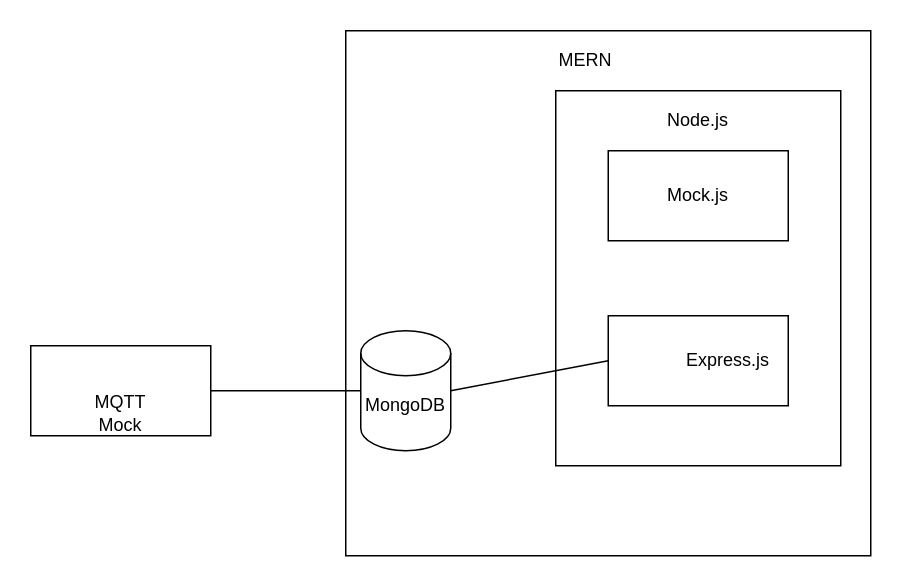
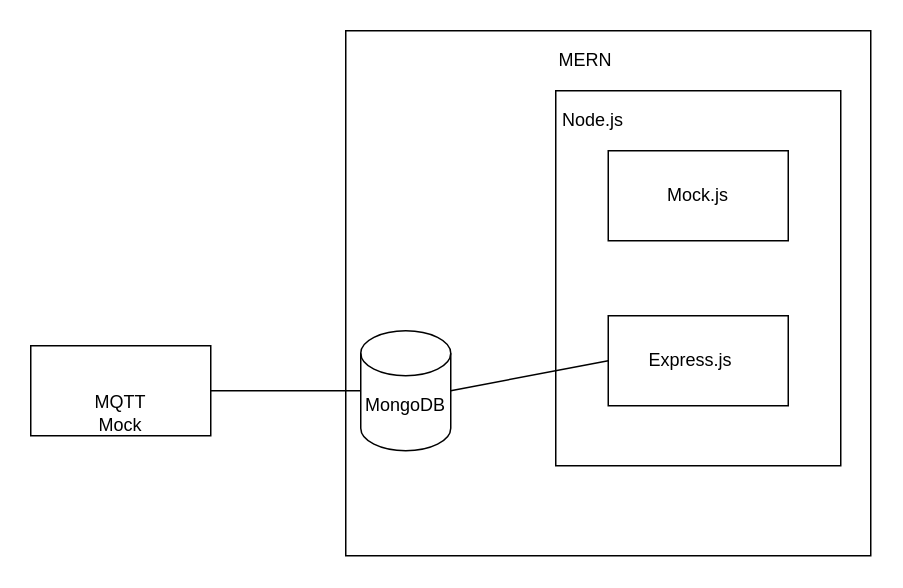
node "Node.js": moved (698, 121) -> (593, 121)
node "Express.js": moved (728, 361) -> (691, 361)
